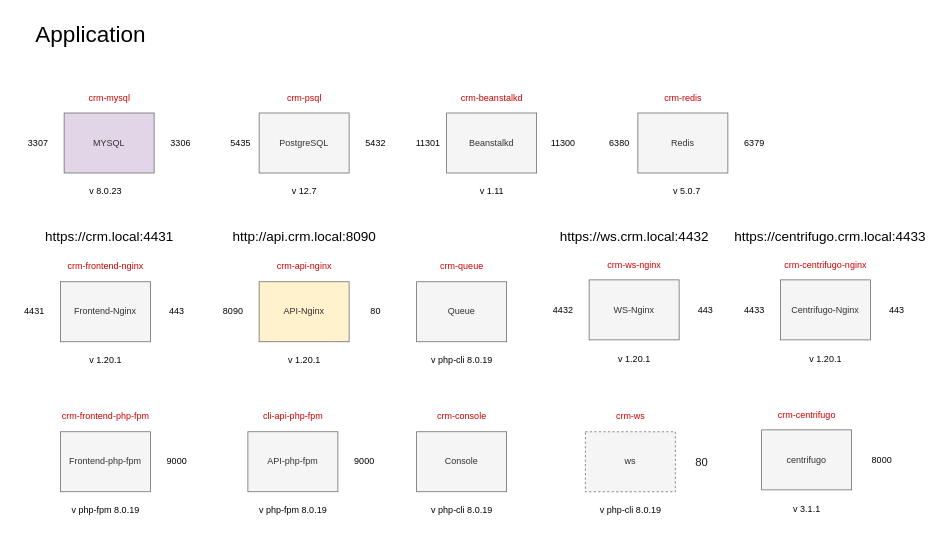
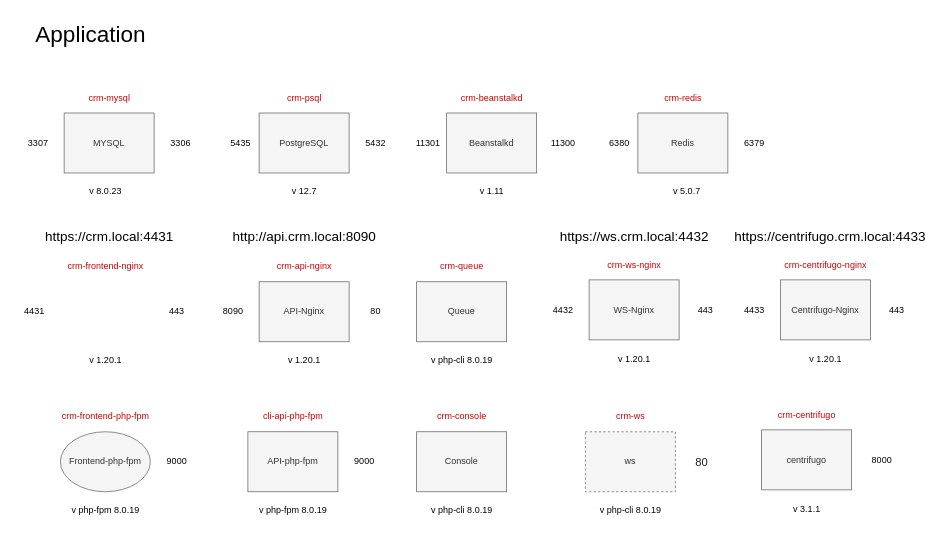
node "MYSQL": fillcolor #e1d5e7 -> #f5f5f5
node "Frontend-Nginx": removed
node "API-Nginx": fillcolor #fff2cc -> #f5f5f5
node "Frontend-php-fpm": shape rectangle -> ellipse
